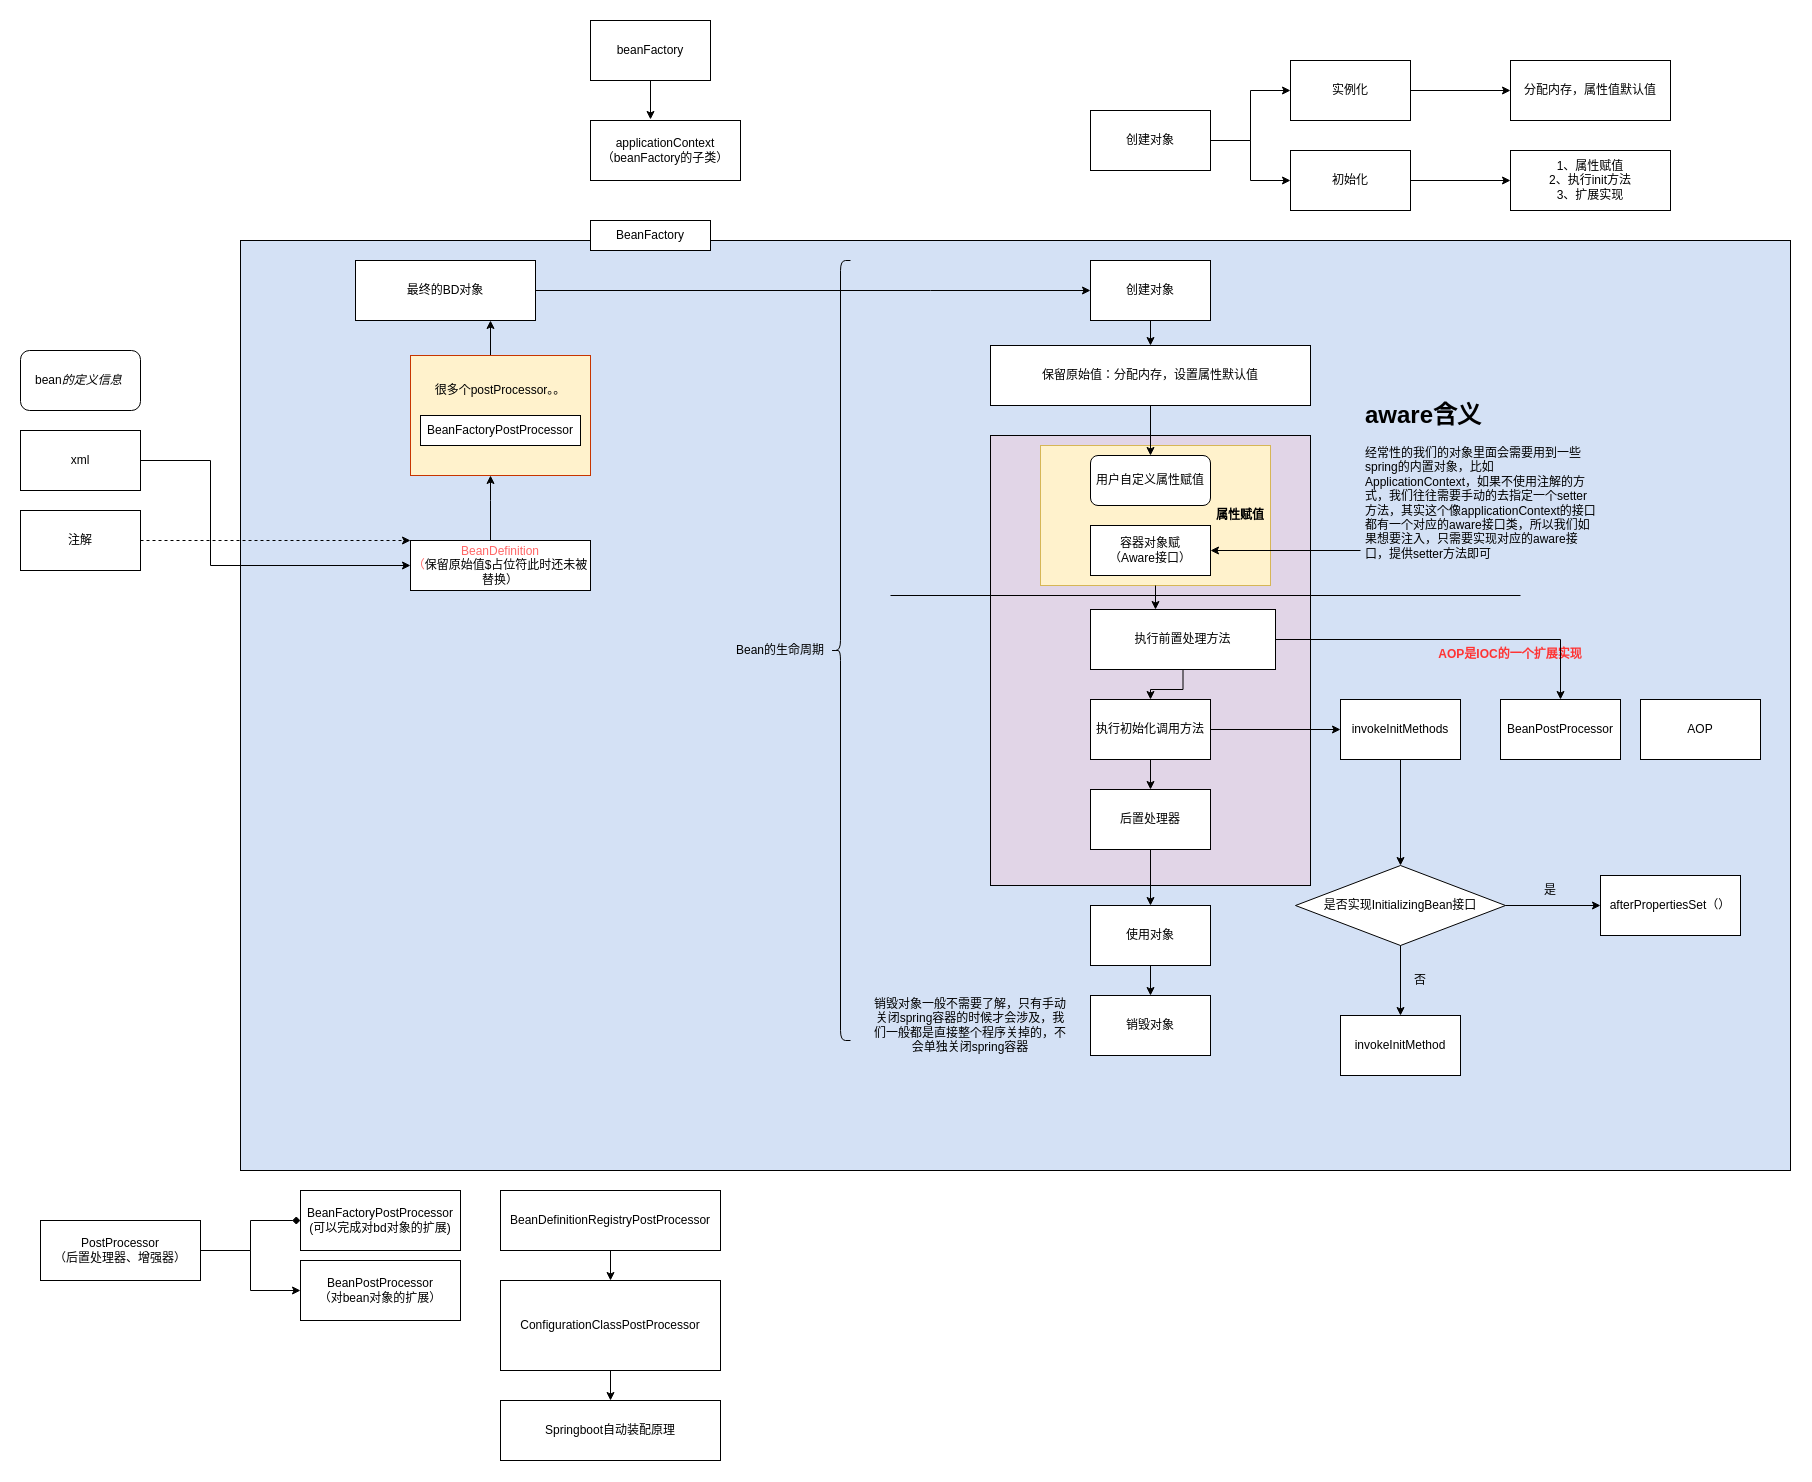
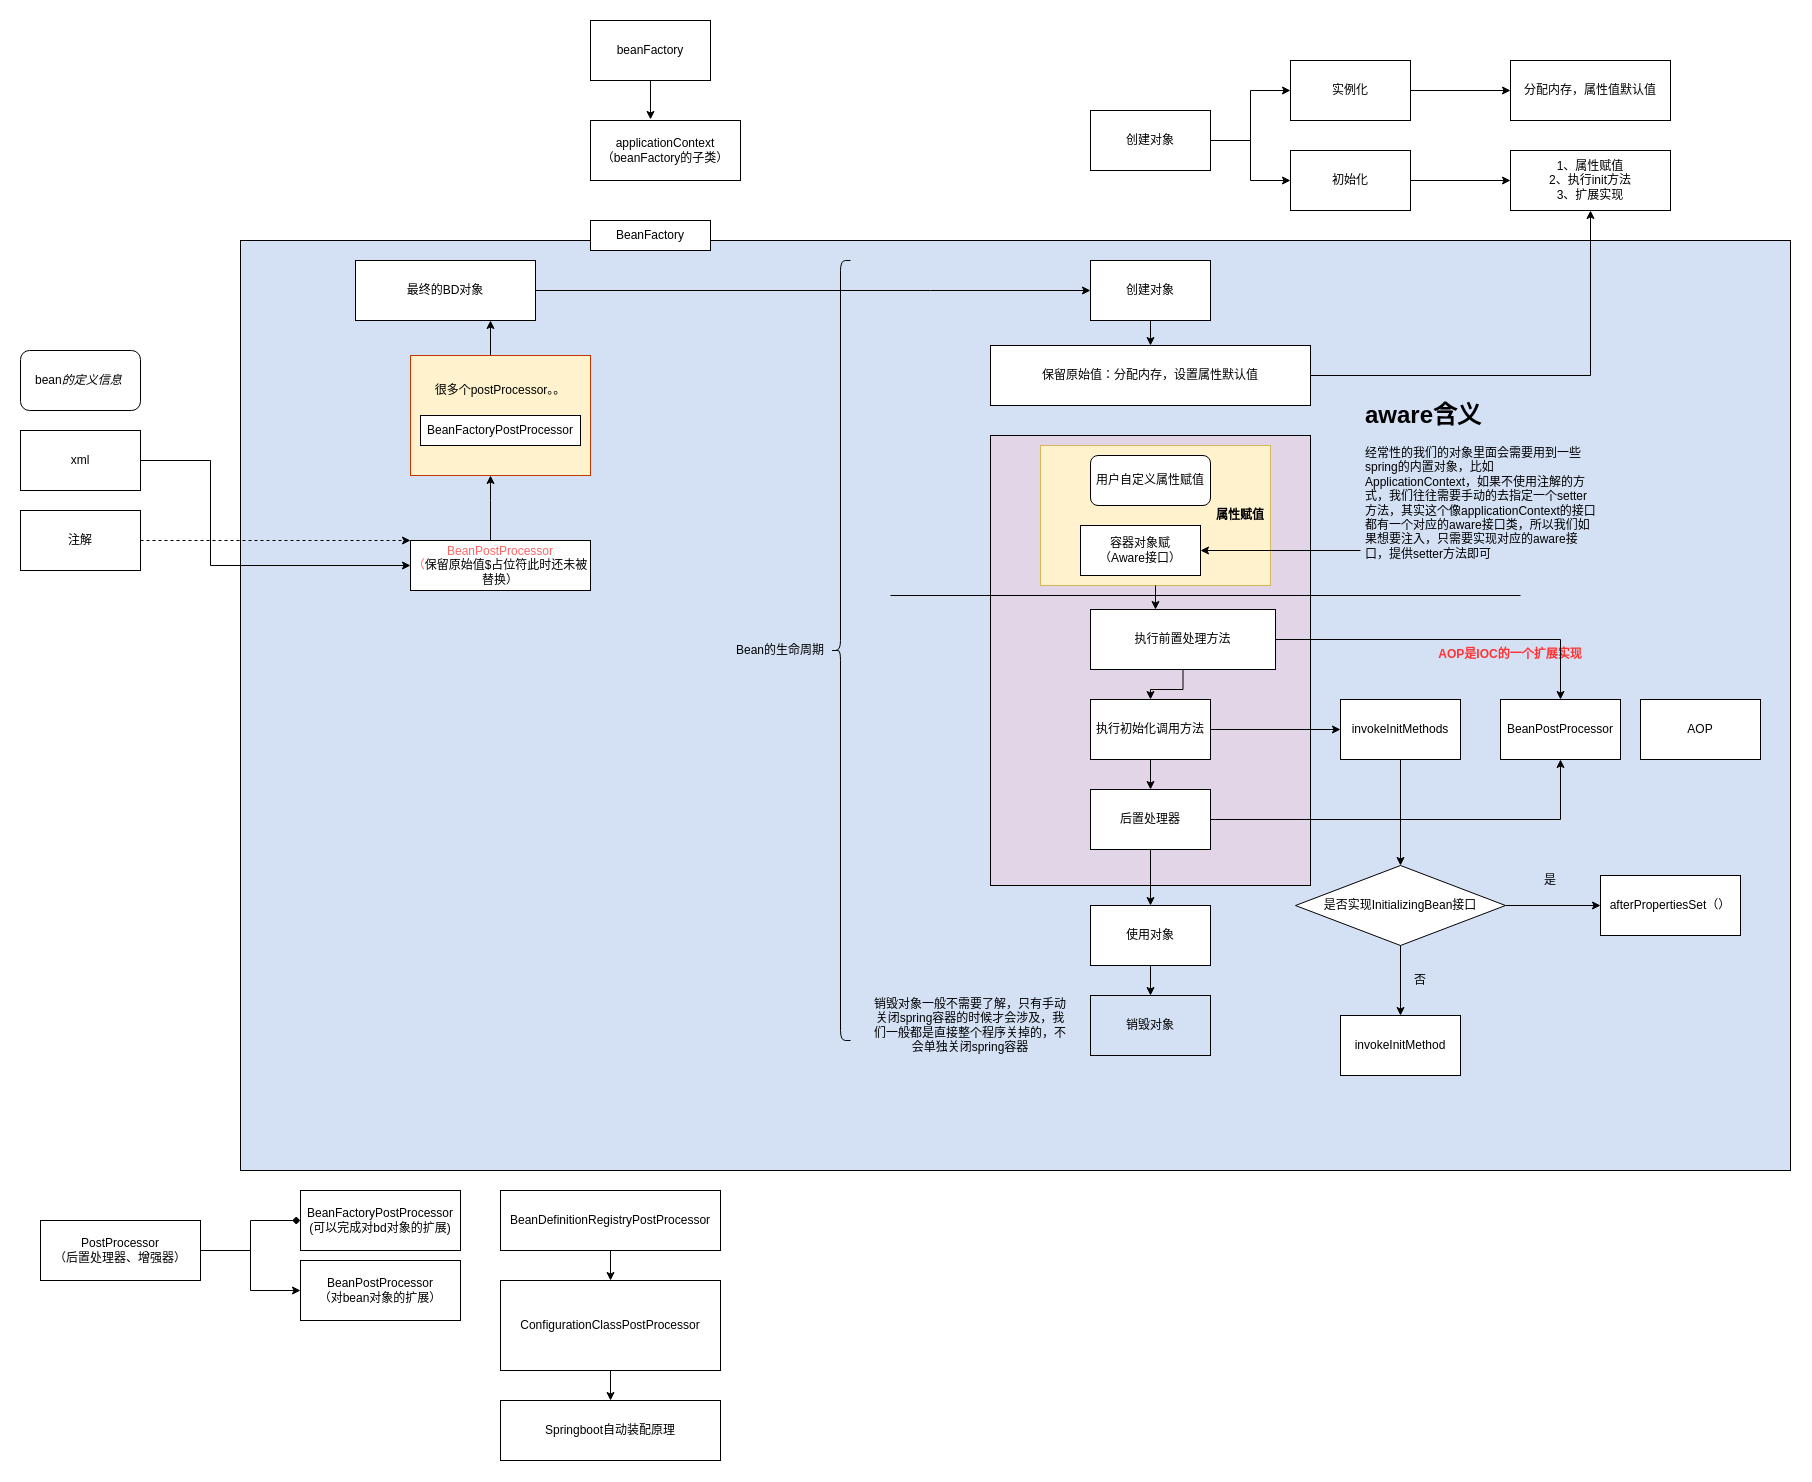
edge "保留原始值：分配内存，设置属性默认值" -> "用户自定义属性赋值": now "保留原始值：分配内存，设置属性默认值" -> "1、属性赋值 2、执行init方法 3、扩展实现"
node "容器对象赋 （Aware接口）": moved (1151, 551) -> (1141, 551)
node "BeanDefinition （保留原始值$占位符此时还未被替换）": label "BeanDefinition （保留原始值$占位符此时还未被替换）" -> "BeanPostProcessor （保留原始值$占位符此时还未被替换）"
edge "后置处理器" -> "BeanPostProcessor": added
node "是": moved (1551, 891) -> (1551, 881)
node "销毁对象": fillcolor #ffffff -> #d4e1f5
